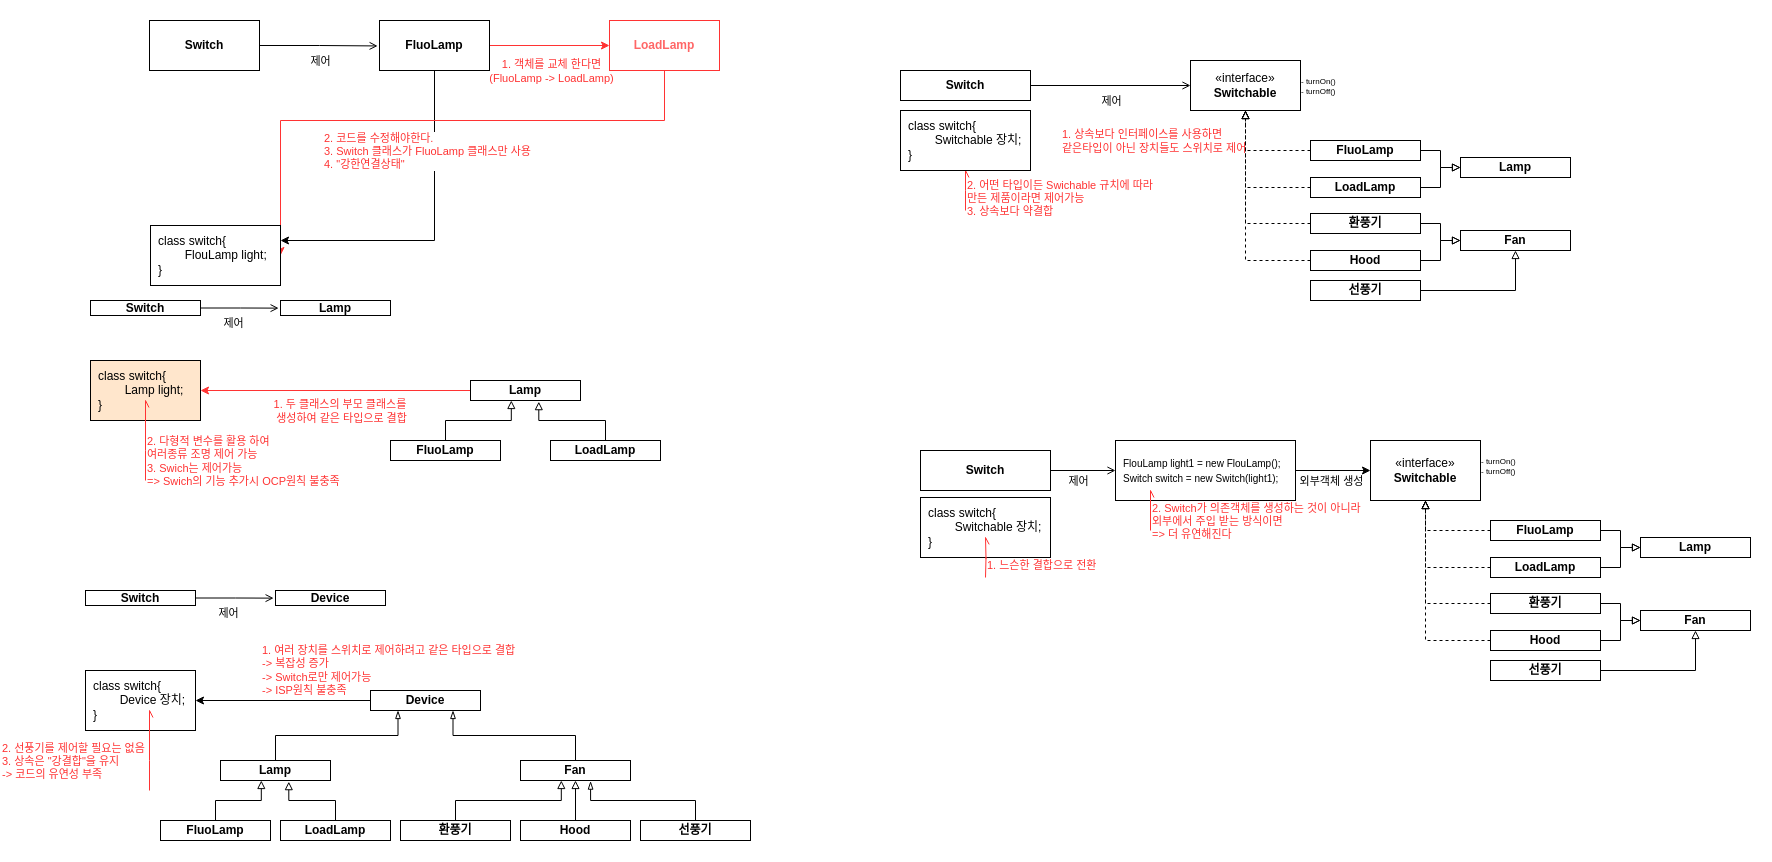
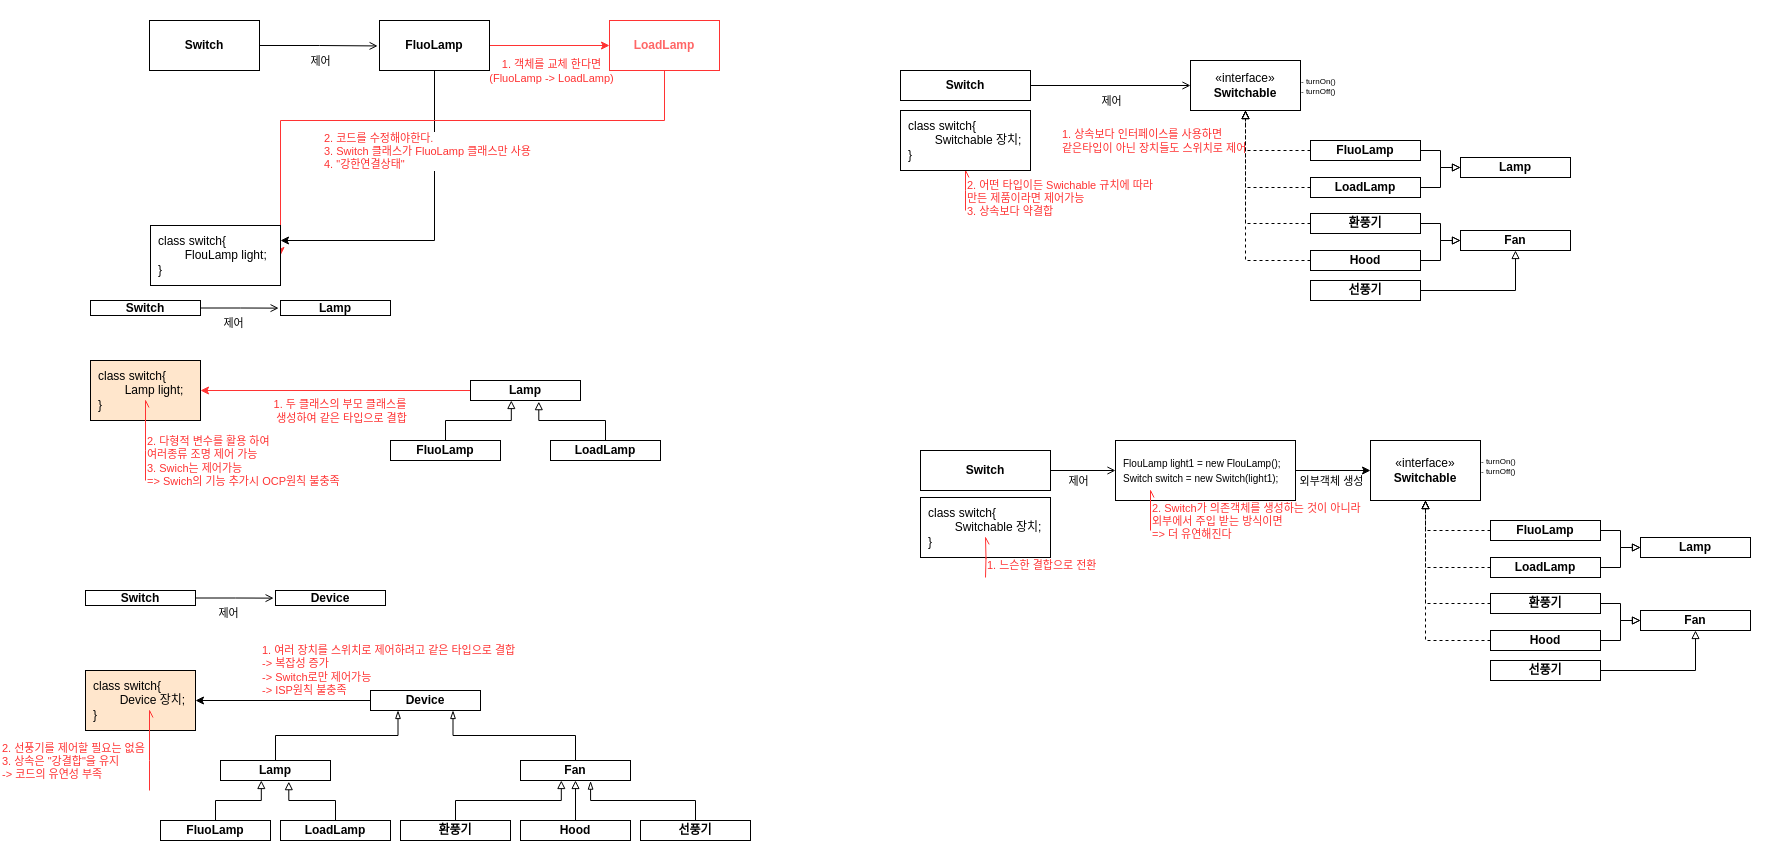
node "class switch{ Device 장치; }": fillcolor #ffffff -> #ffe6cc
